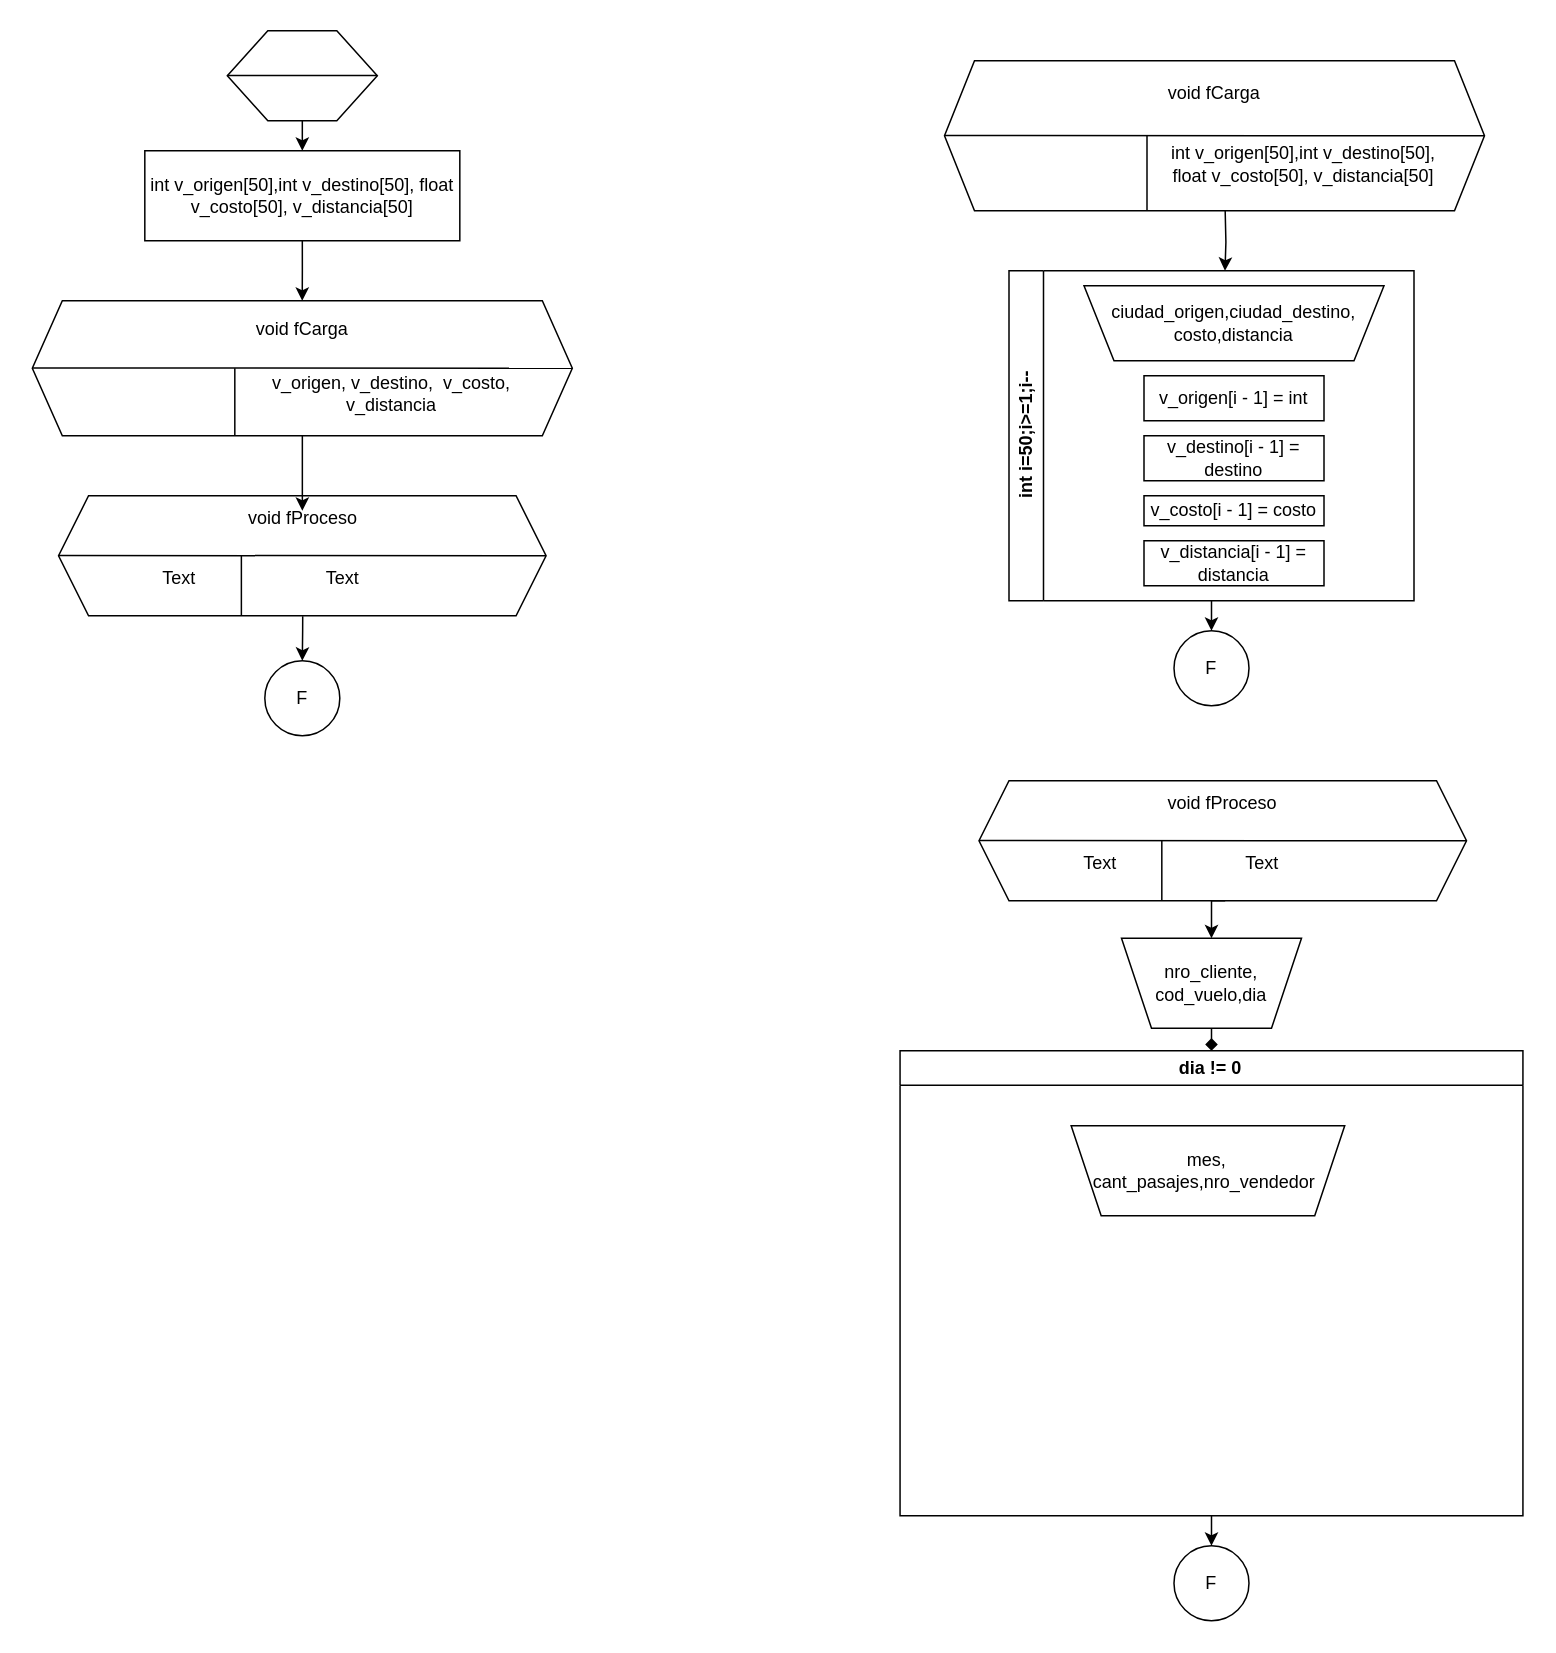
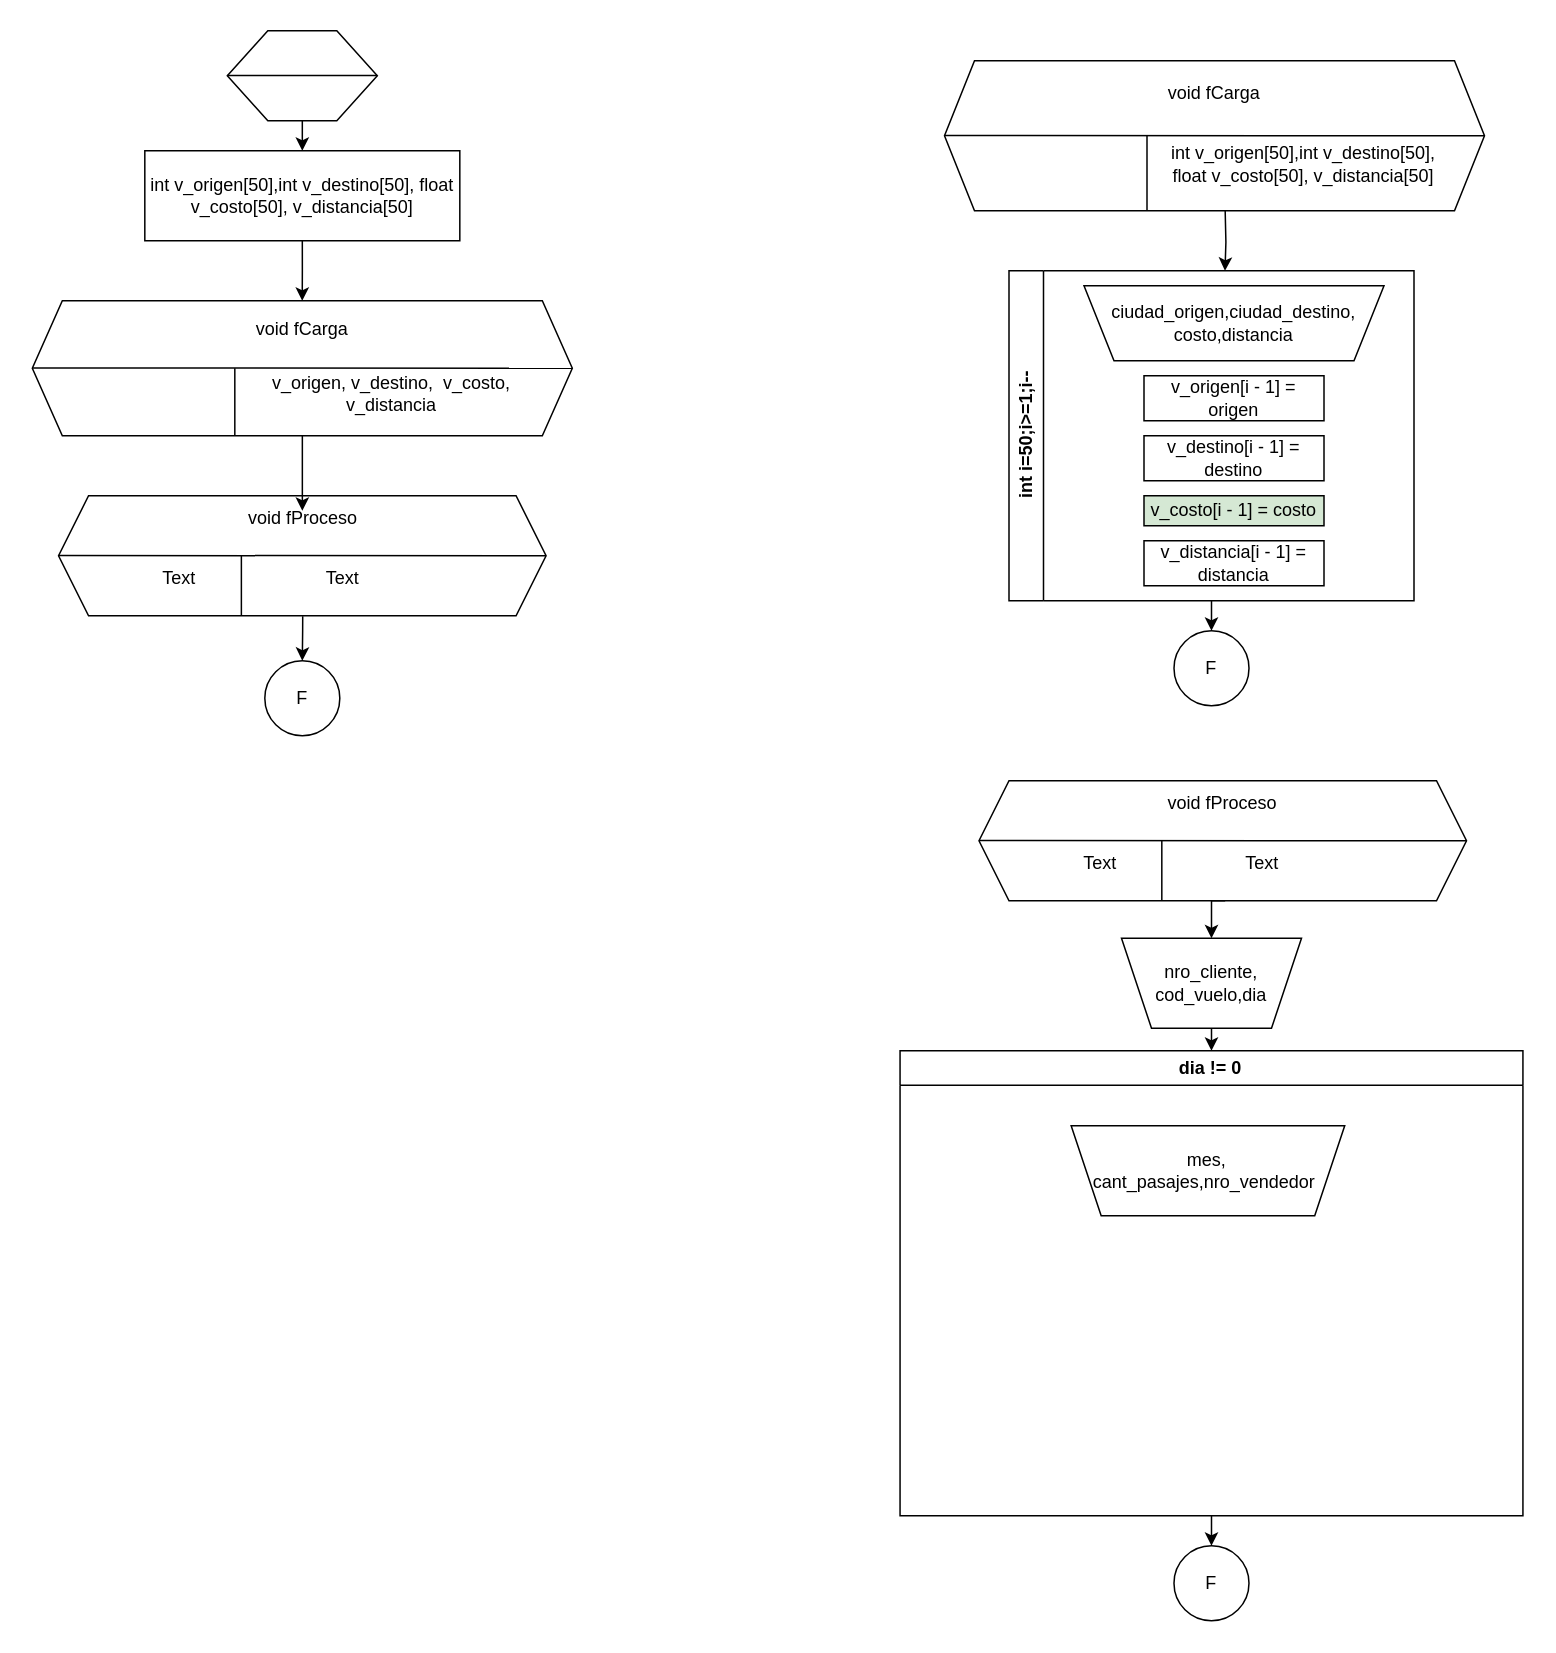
node "v_origen[i - 1] = int": label "v_origen[i - 1] = int" -> "v_origen[i - 1] = origen"
node "v_costo[i - 1] = costo": fillcolor #ffffff -> #d5e8d4
edge "nro_cliente, cod_vuelo,dia" -> "dia != 0": arrowhead diamond -> classic
